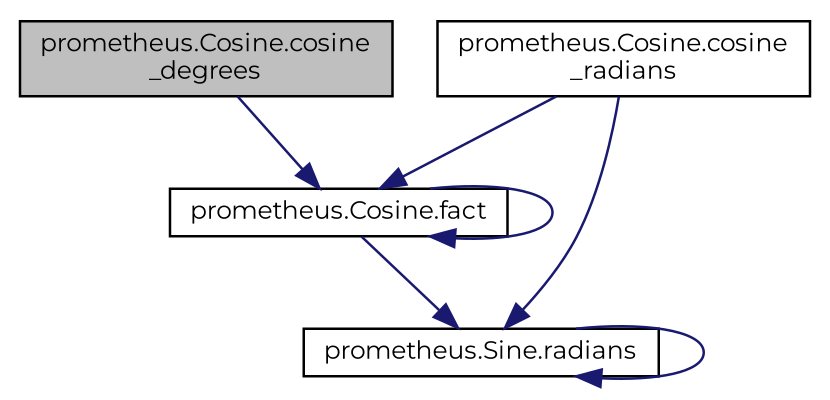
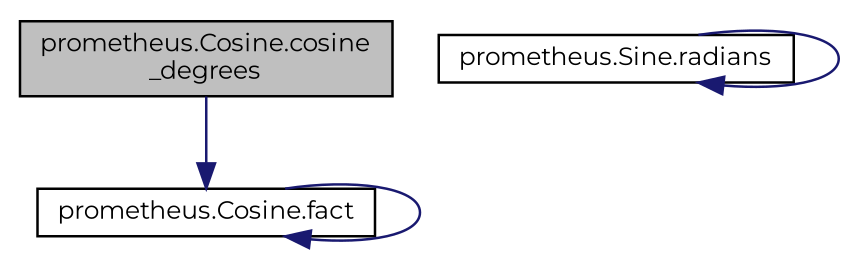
node "prometheus.Cosine.cosine _radians": removed
edge "prometheus.Cosine.fact" -> "prometheus.Sine.radians": removed
